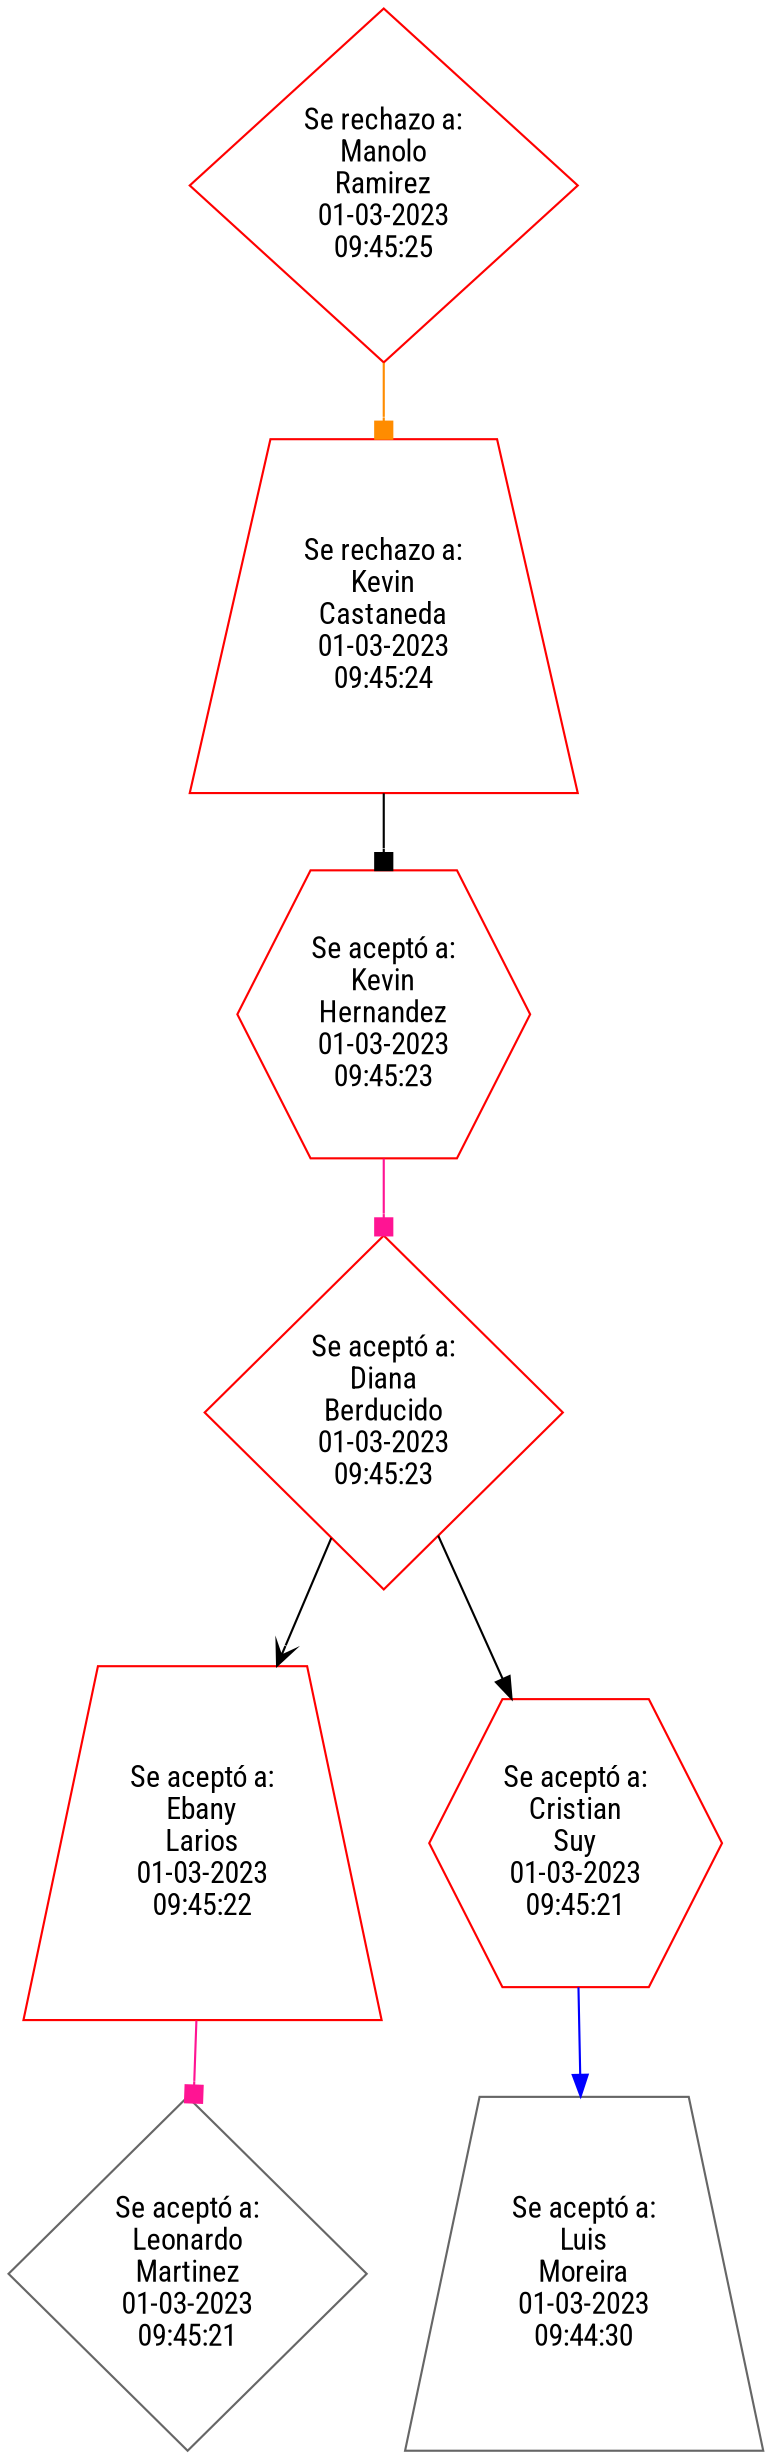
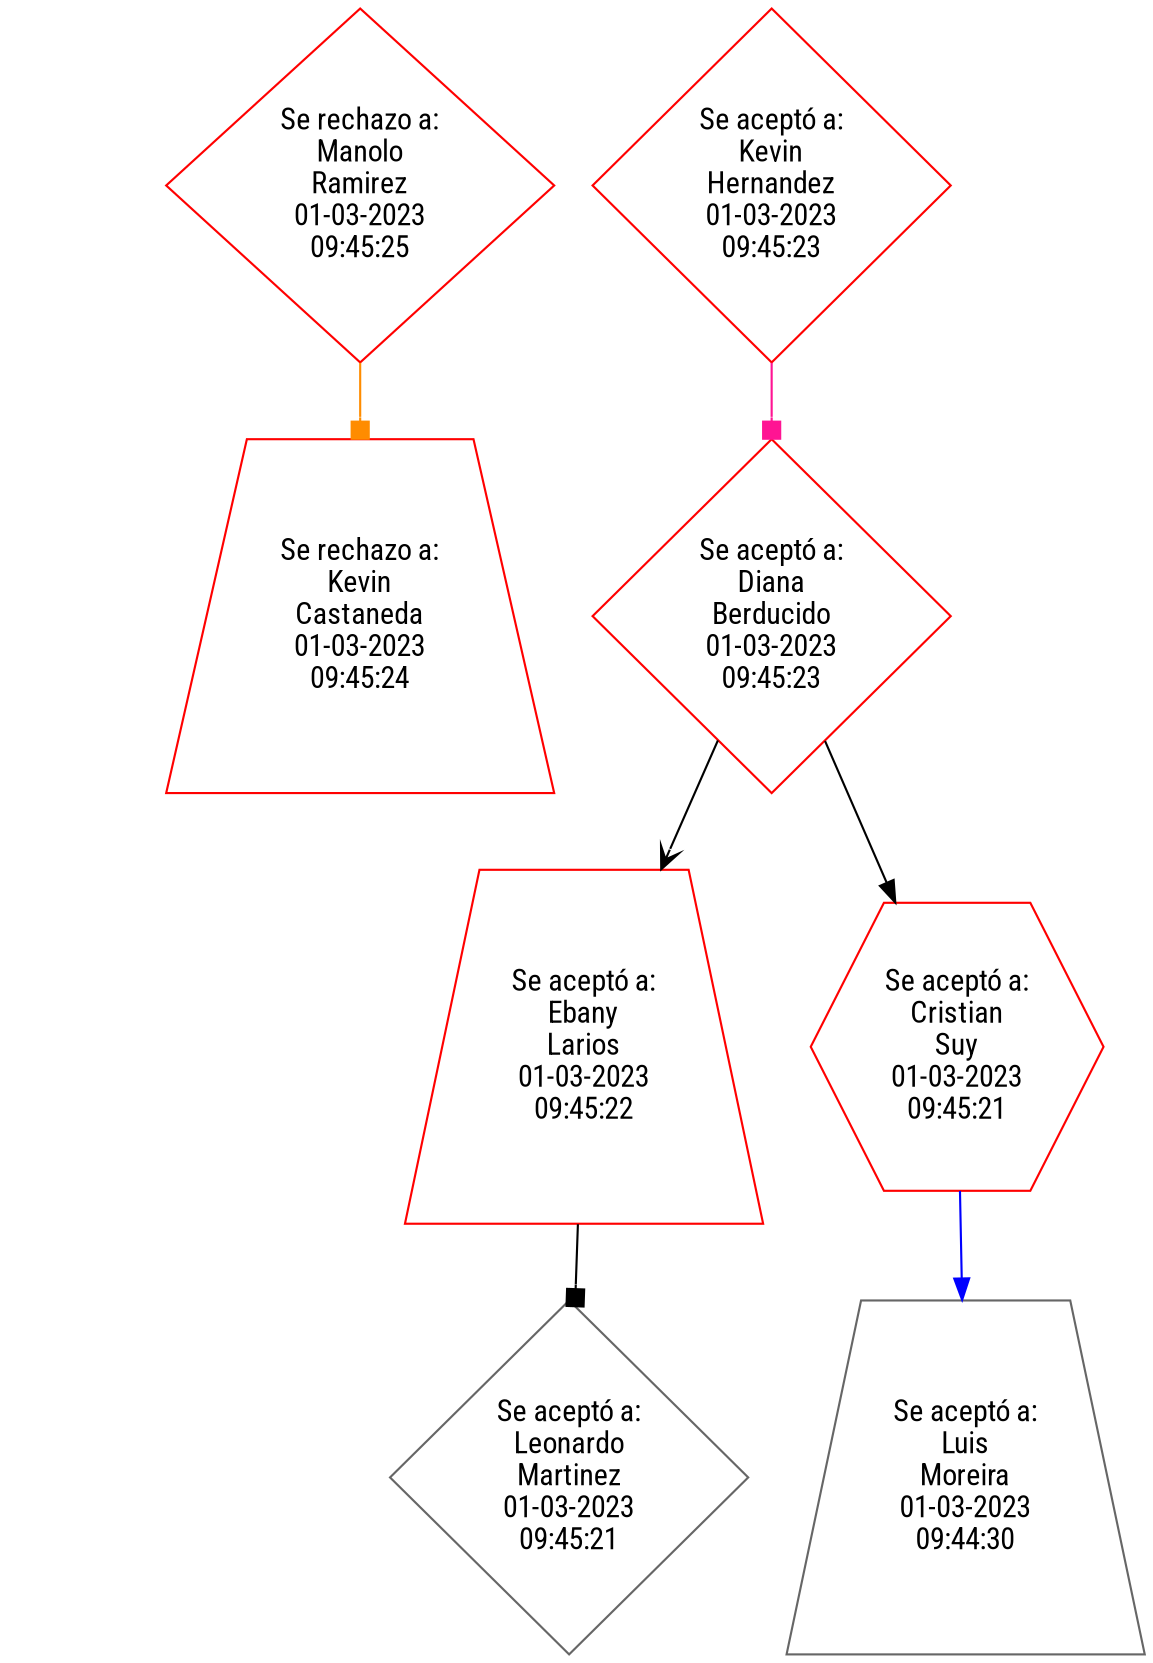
edge "Se rechazo a: Kevin Castaneda 01-03-2023 09:45:24" -> "Se aceptó a: Kevin Hernandez 01-03-2023 09:45:23": removed
node "Se aceptó a: Kevin Hernandez 01-03-2023 09:45:23": shape hexagon -> diamond
edge "Se aceptó a: Ebany Larios 01-03-2023 09:45:22" -> "Se aceptó a: Leonardo Martinez 01-03-2023 09:45:21": color deeppink -> black
